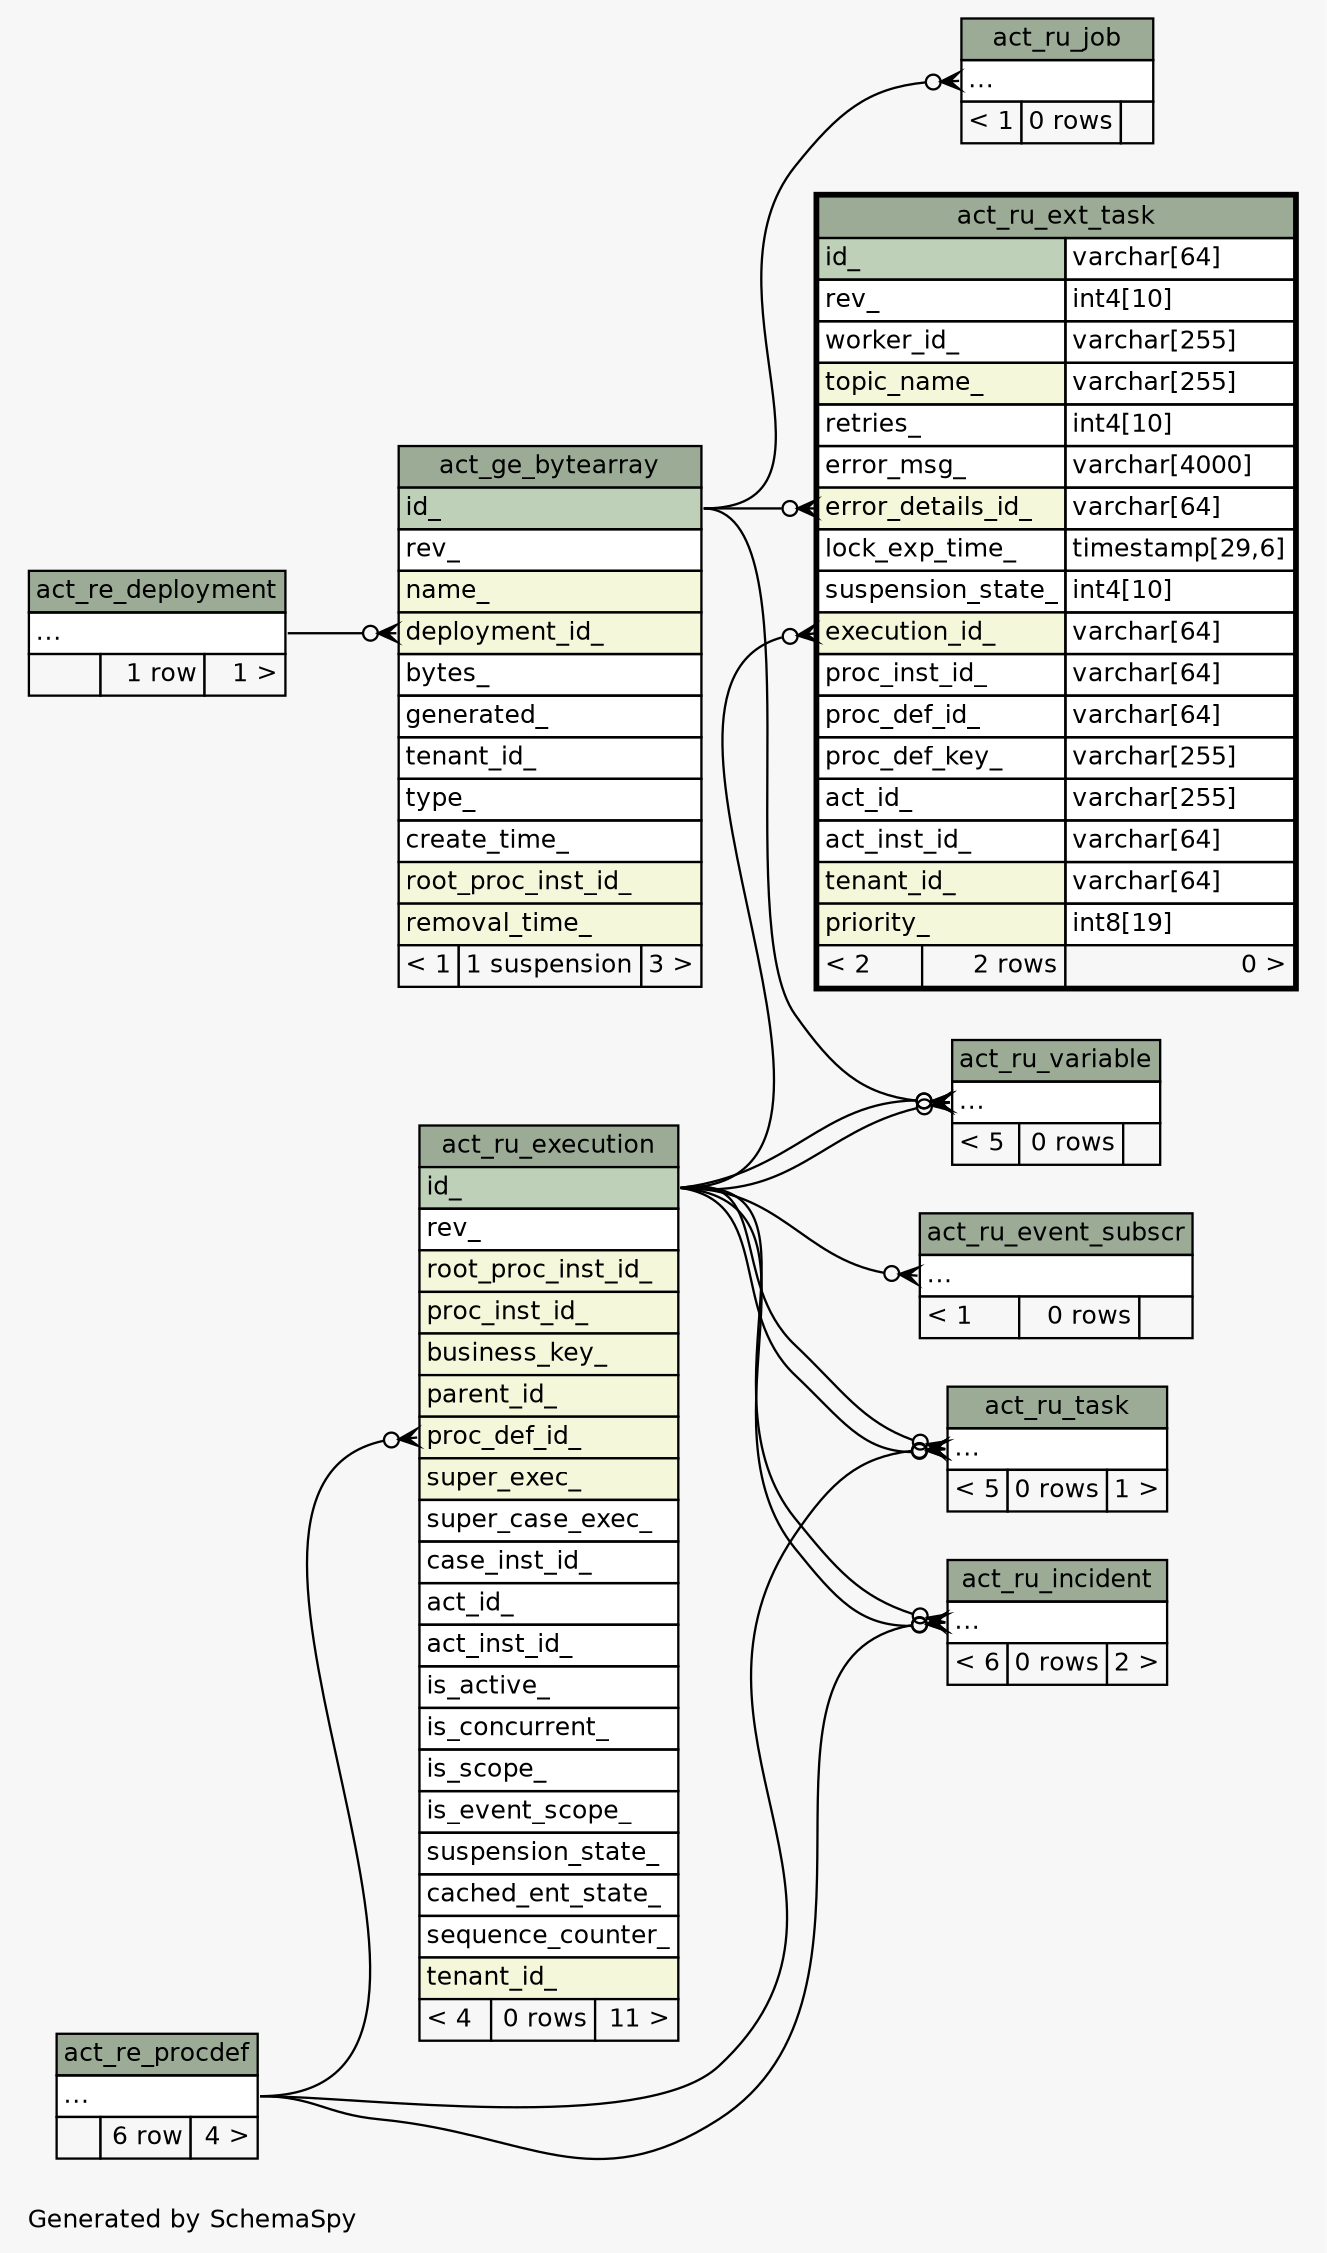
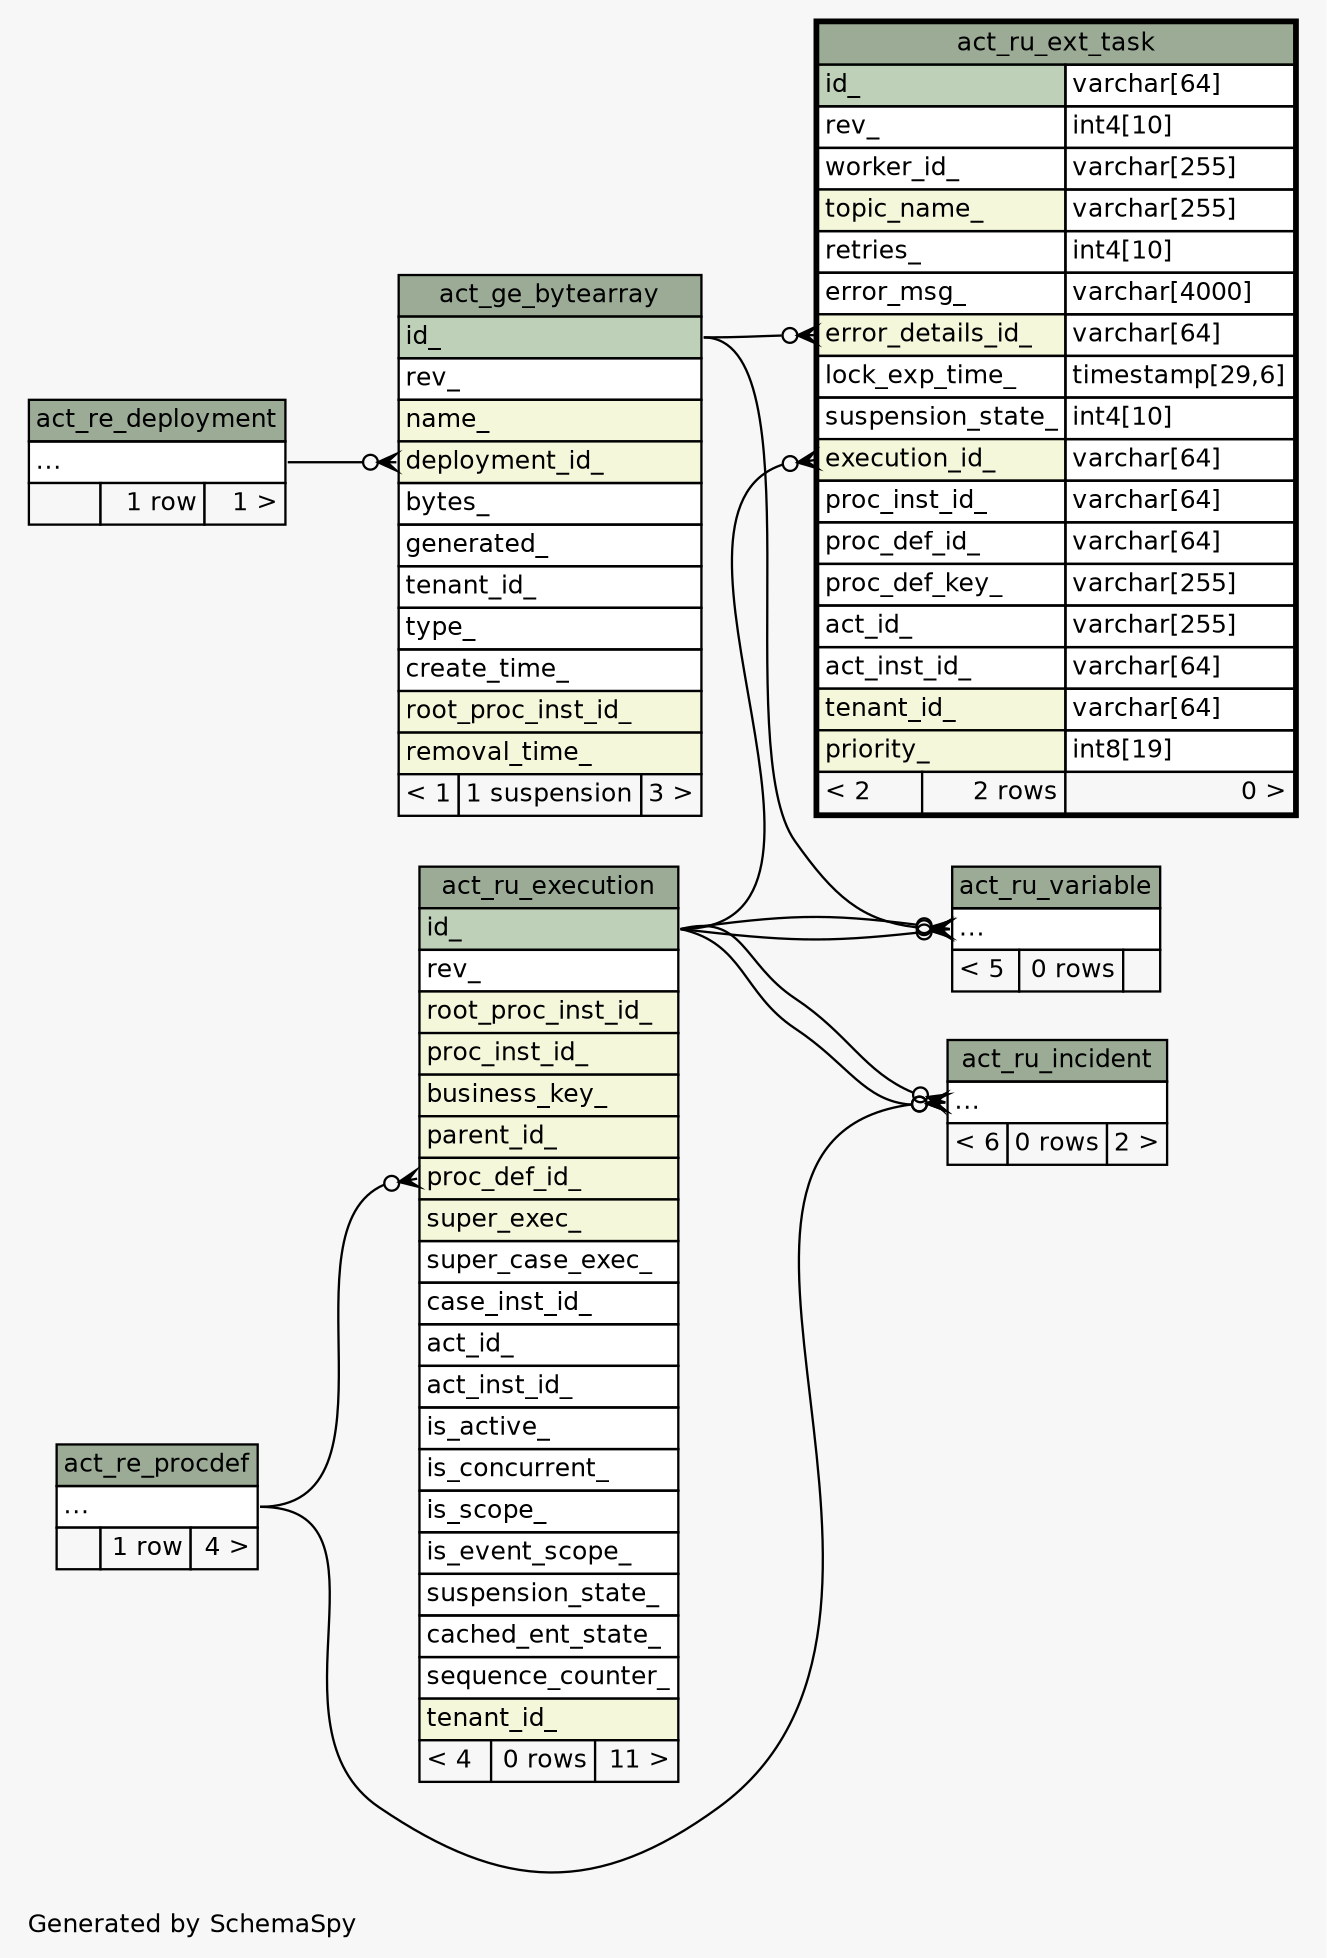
node "act_ru_job": removed
node "act_ru_event_subscr": removed
node "act_ru_task": removed
node "act_re_procdef": text "6 row" -> "1 row"
